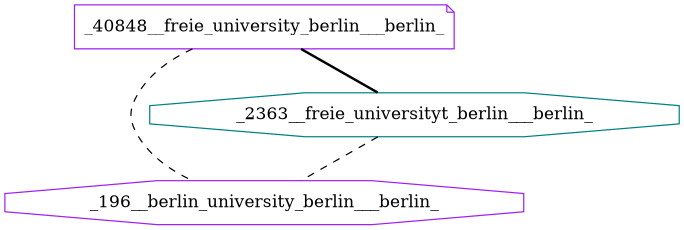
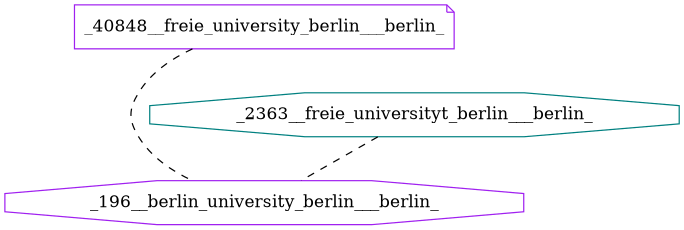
edge "_40848__freie_university_berlin___berlin_" -- "_2363__freie_universityt_berlin___berlin_": removed
